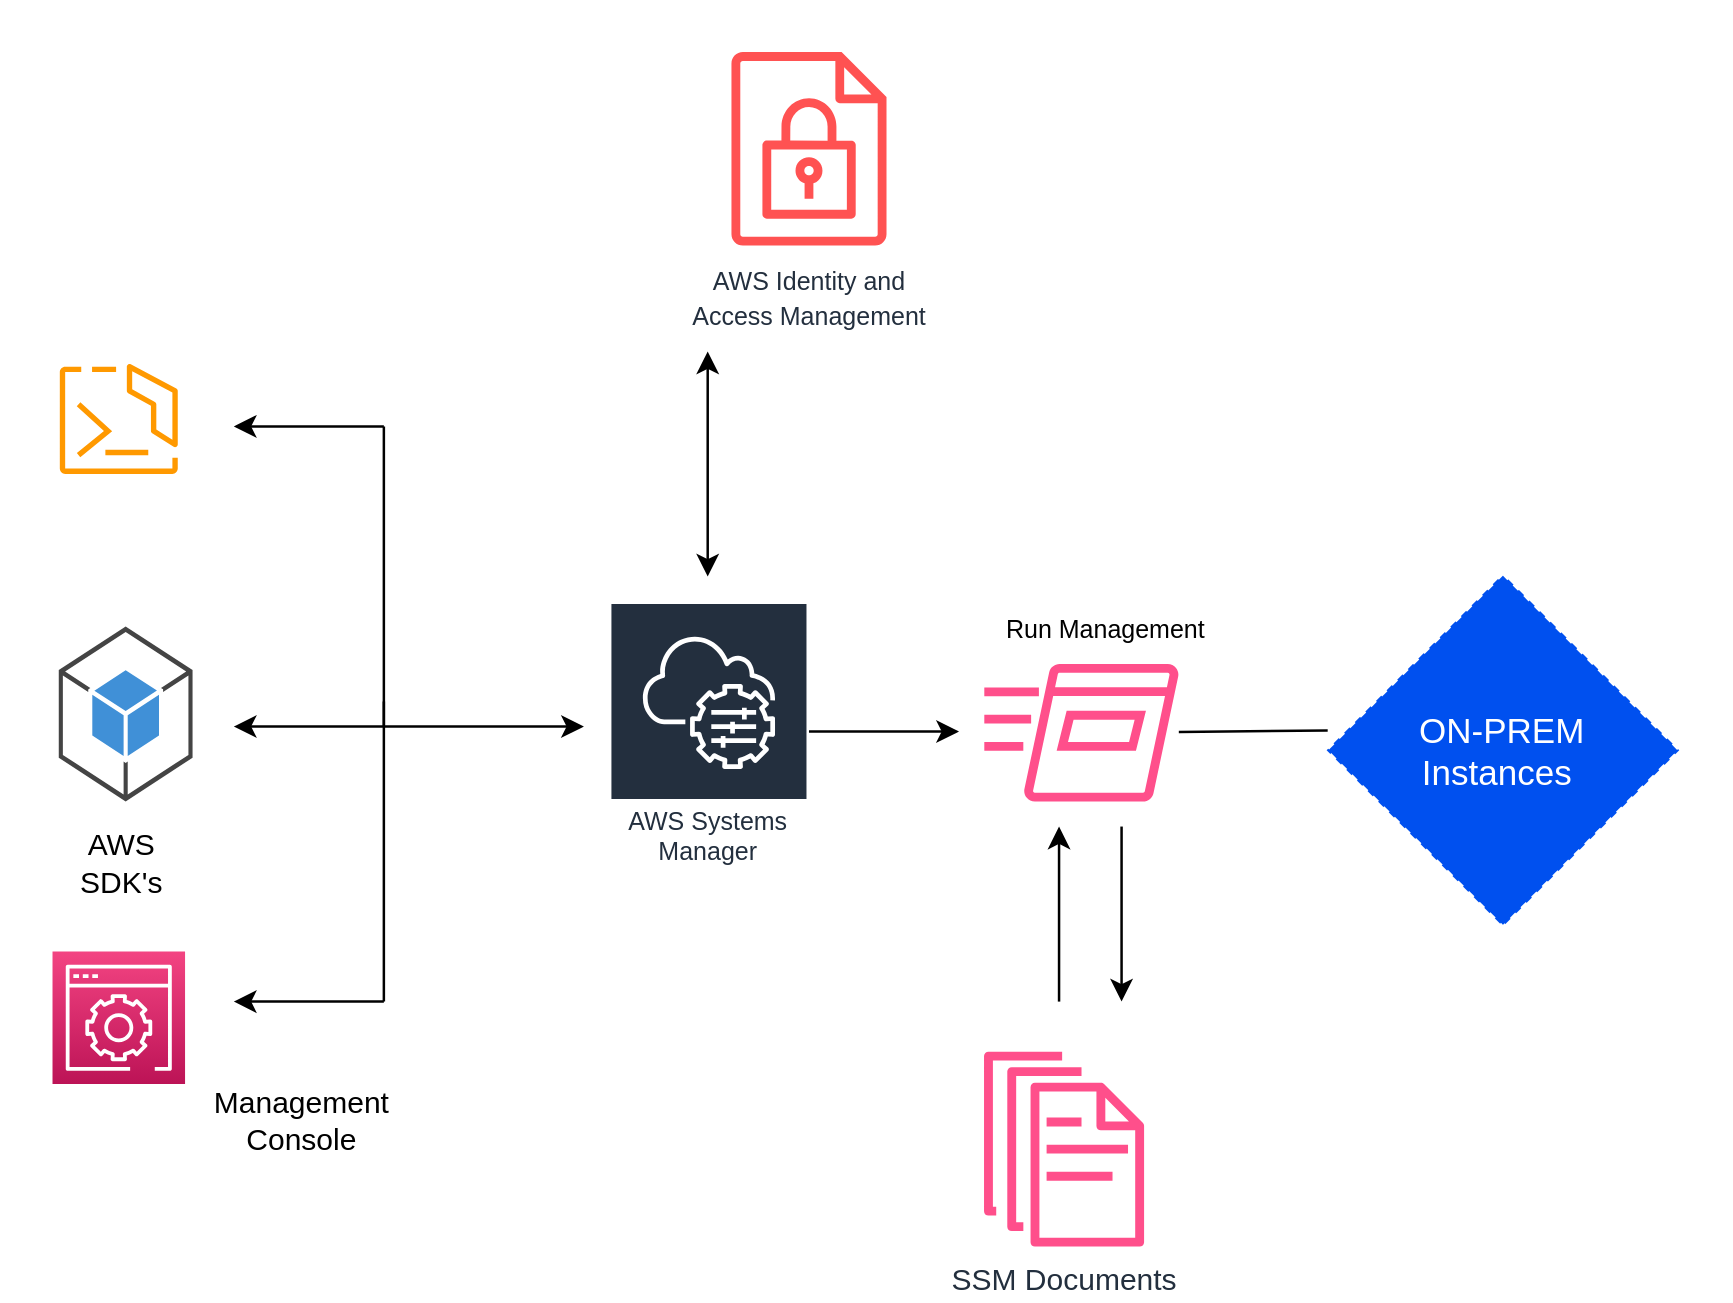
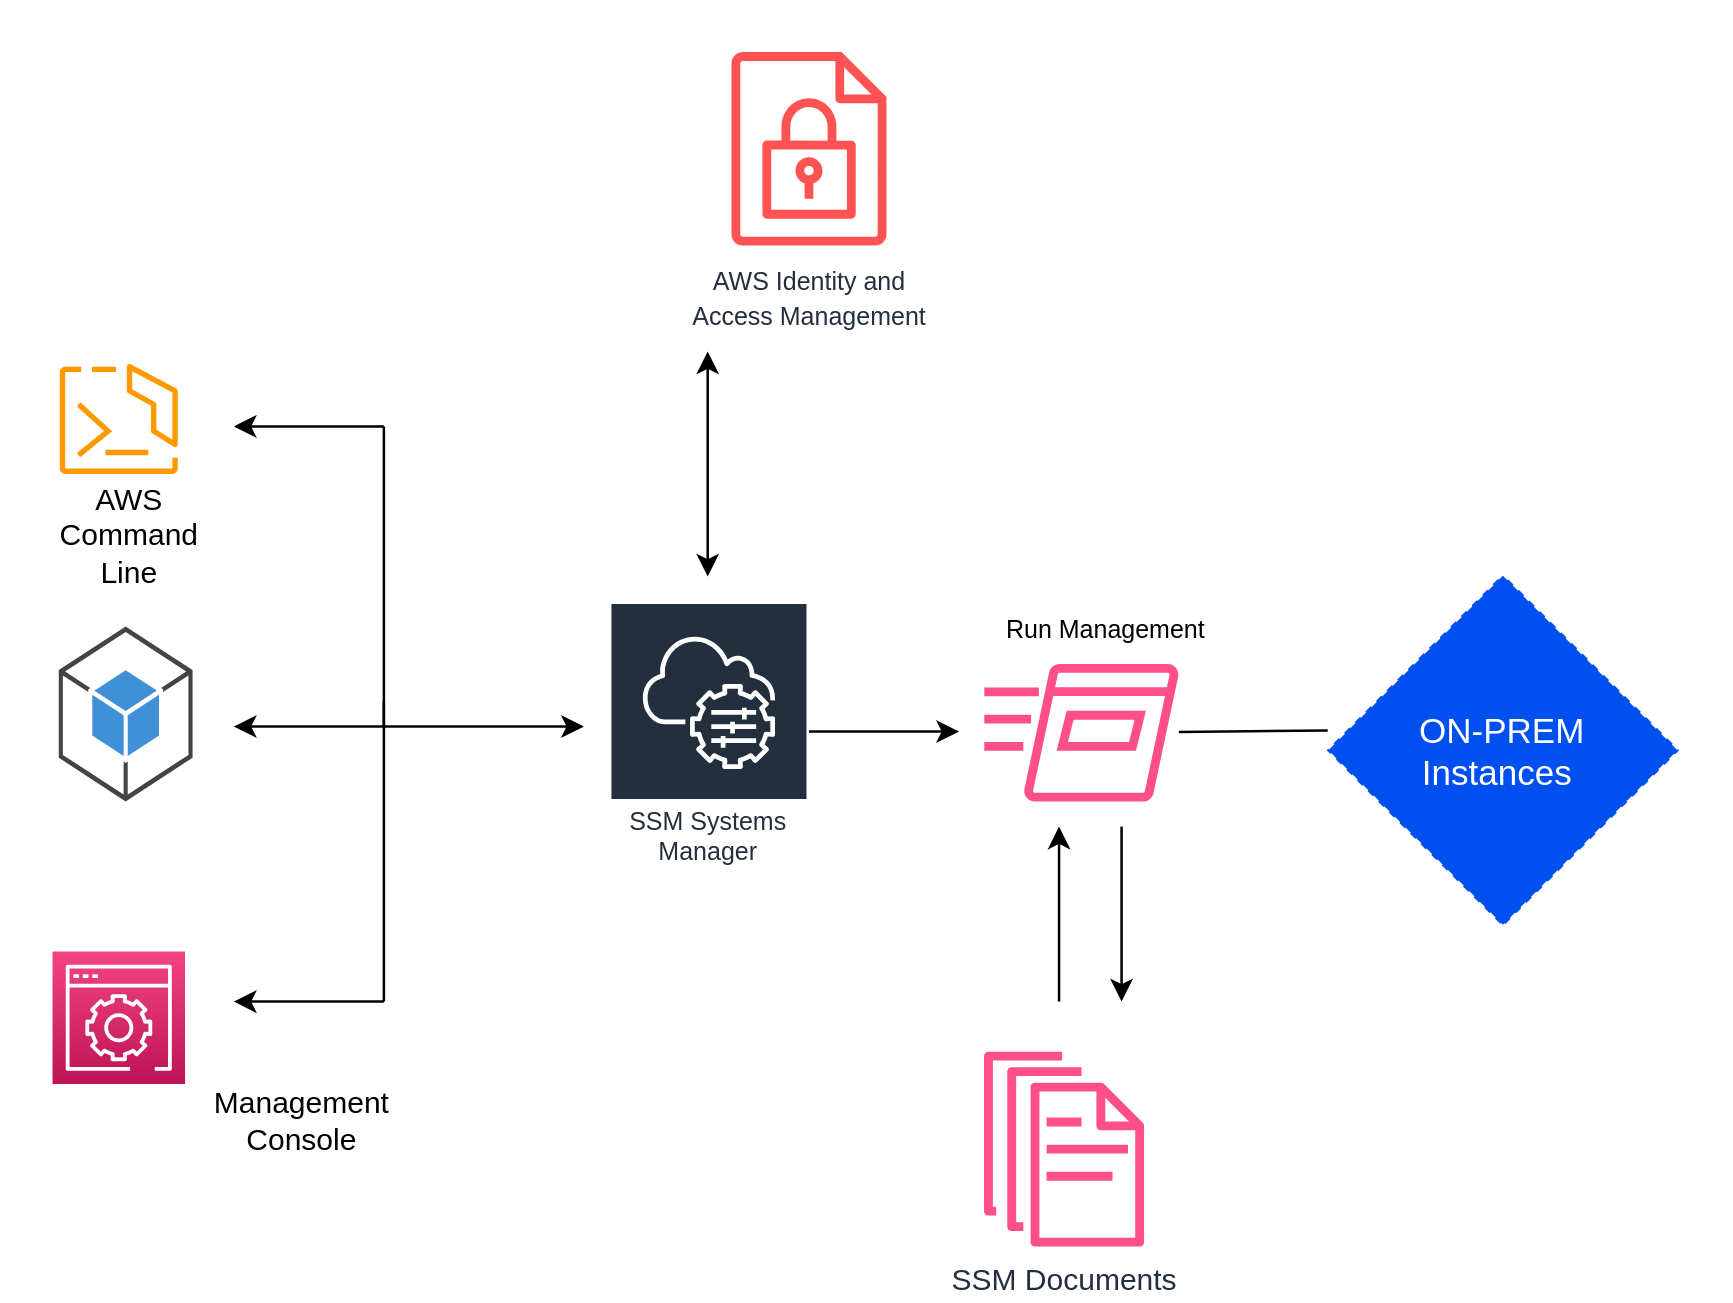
node "AWS Command Line": added
node "AWS Systems Manager": label "AWS Systems Manager" -> "SSM Systems Manager"
node "AWS SDK's": removed
